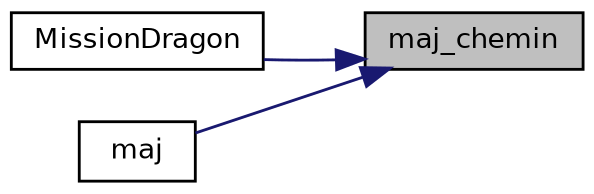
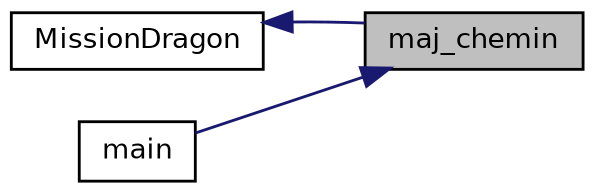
edge "MissionDragon" -> "maj_chemin": reversed
node "maj": label "maj" -> "main"
